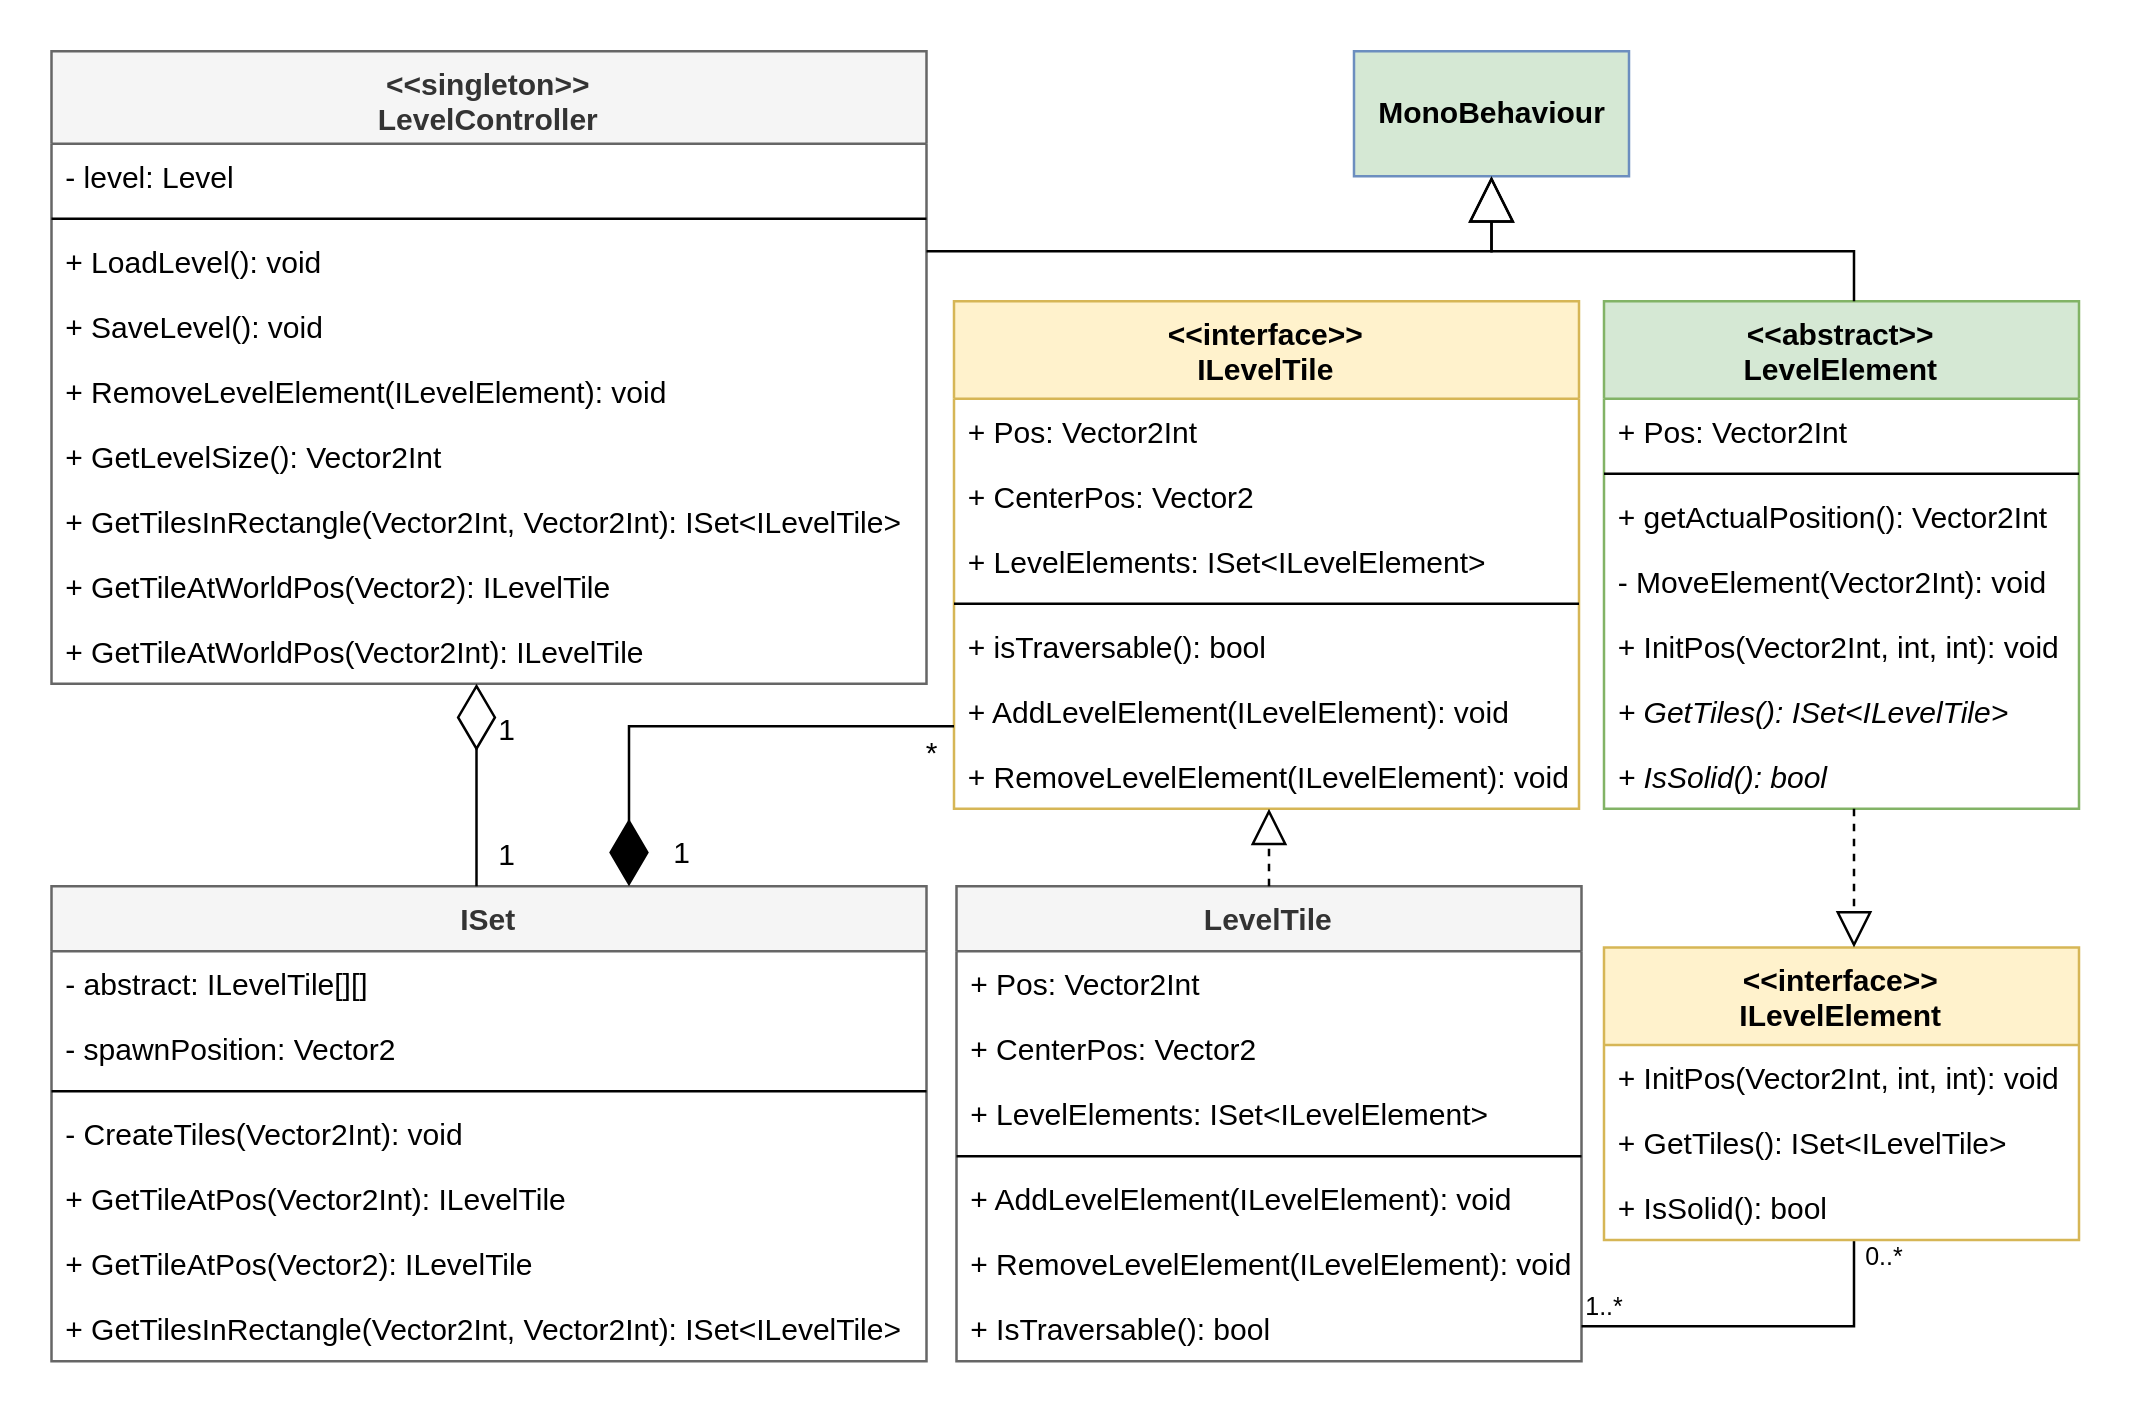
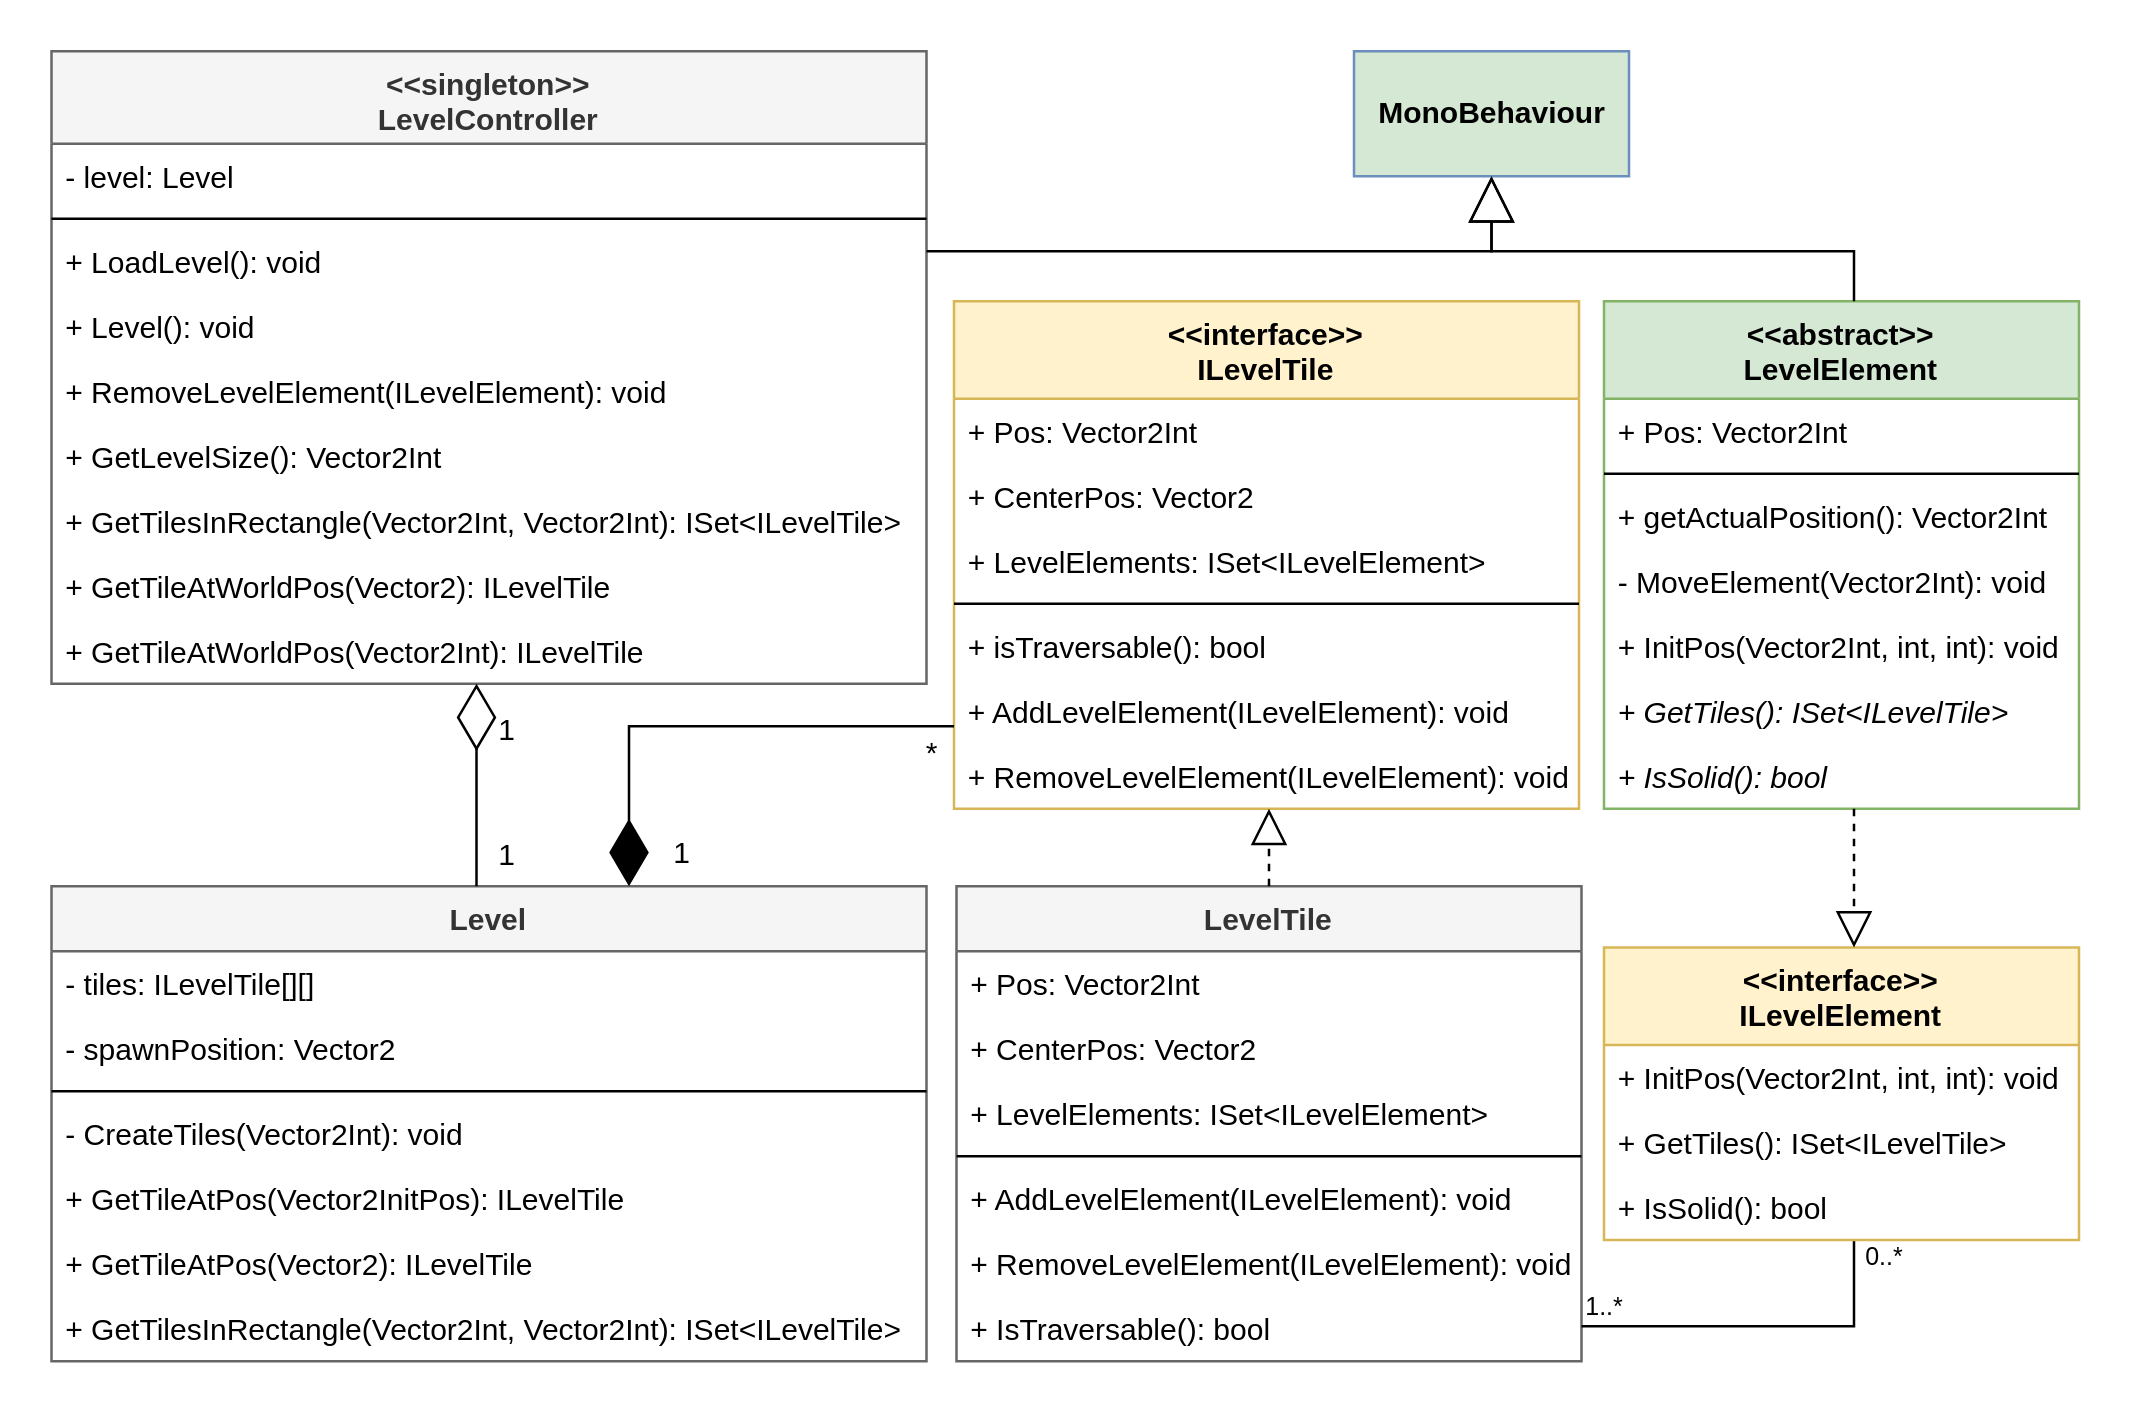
node "+ SaveLevel(): void": label "+ SaveLevel(): void" -> "+ Level(): void"
node "ISet": label "ISet" -> "Level"
node "- abstract: ILevelTile[][]": label "- abstract: ILevelTile[][]" -> "- tiles: ILevelTile[][]"
node "+ GetTileAtPos(Vector2Int): ILevelTile": label "+ GetTileAtPos(Vector2Int): ILevelTile" -> "+ GetTileAtPos(Vector2InitPos): ILevelTile"
